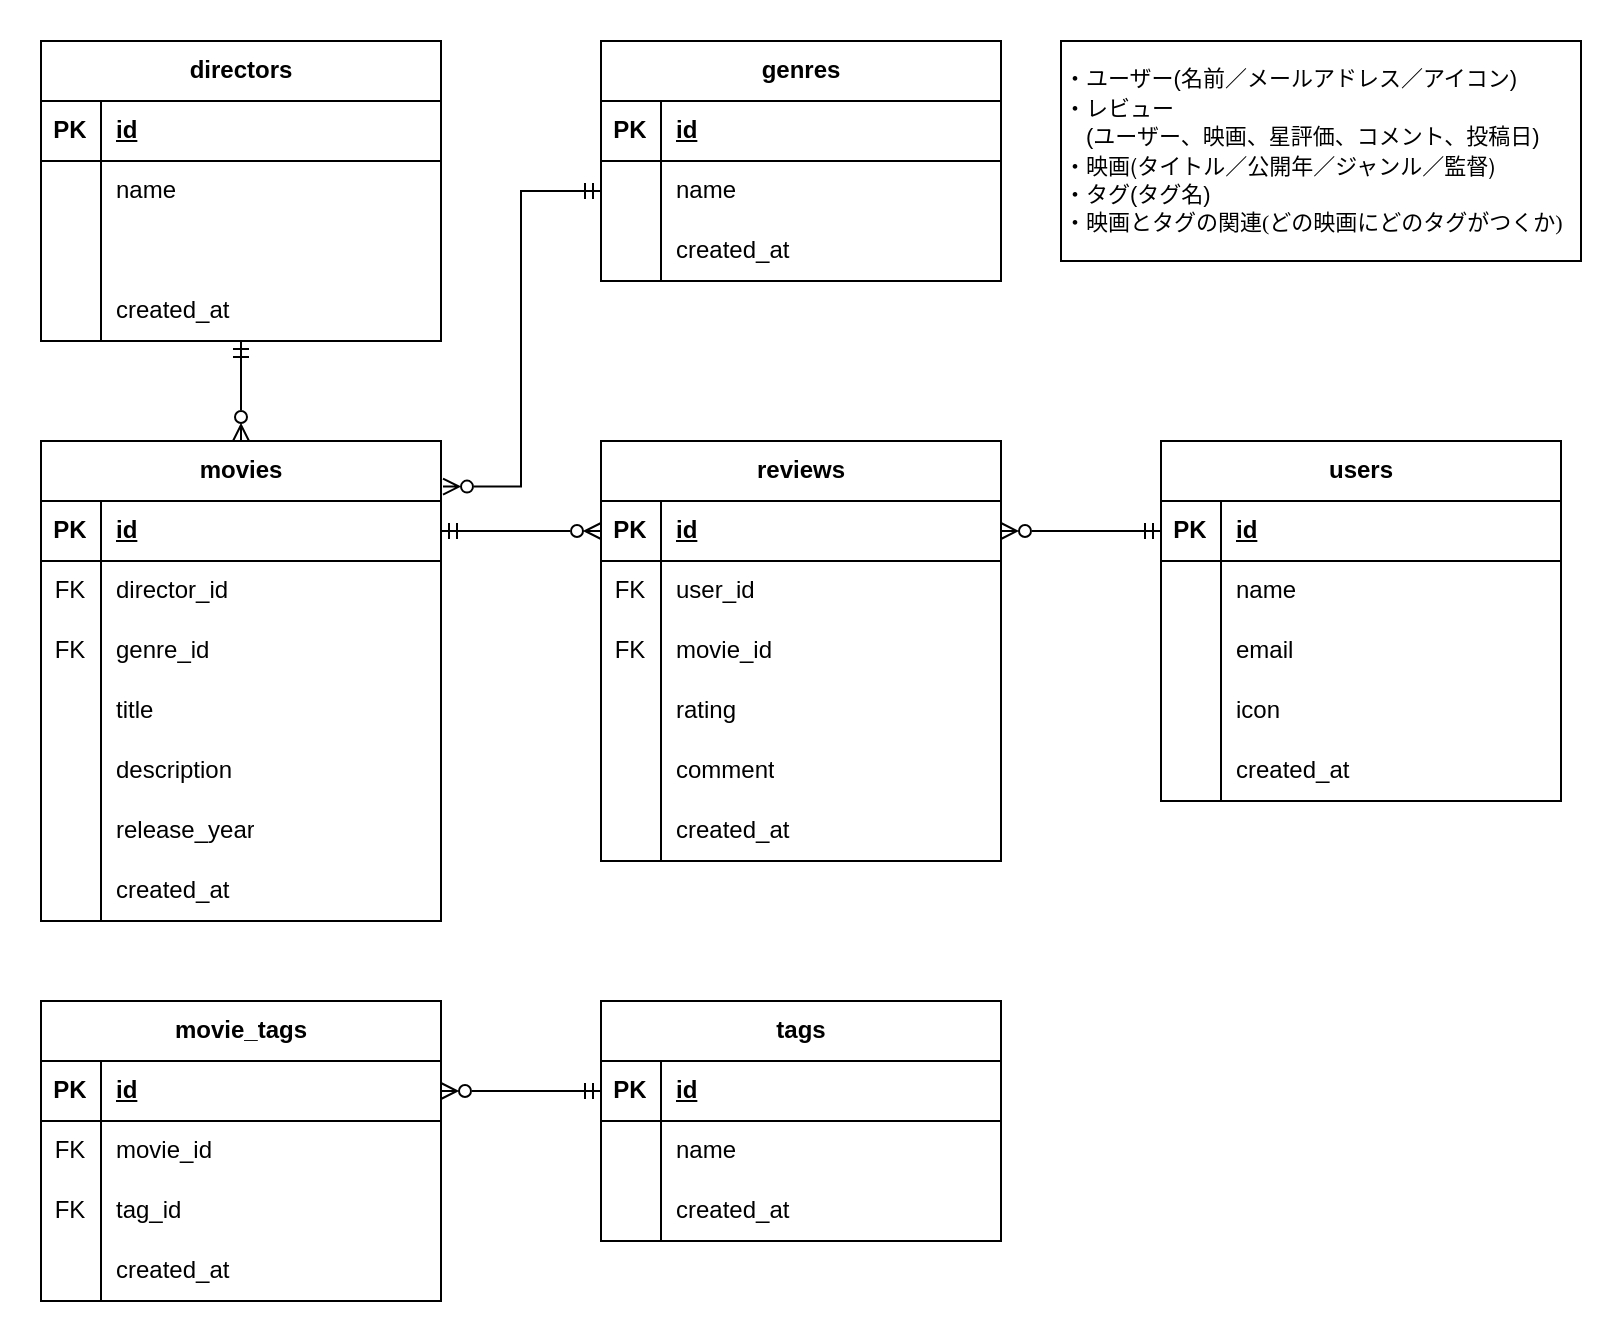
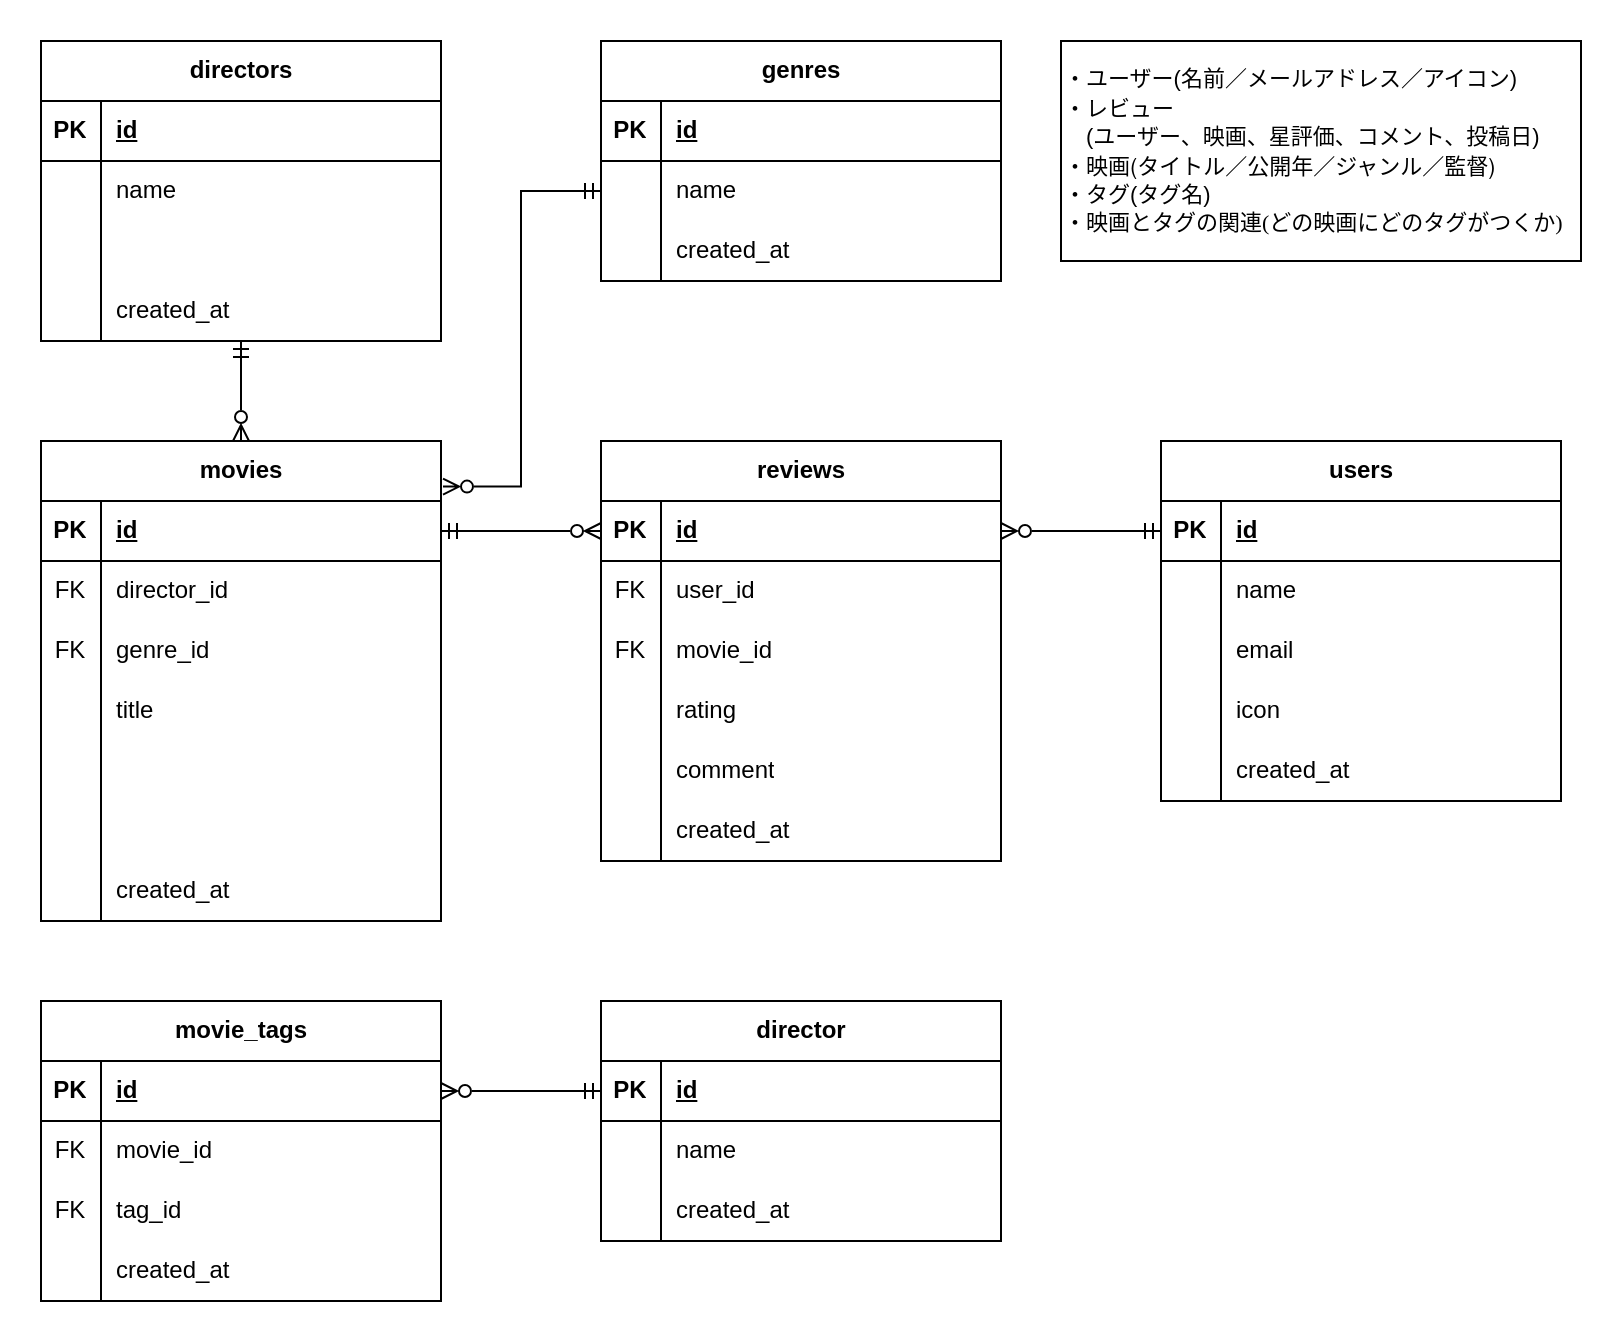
node "description": removed
node "release_year": removed
node "tags": label "tags" -> "director"
